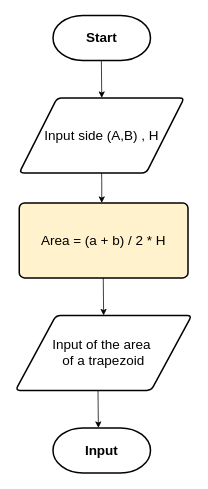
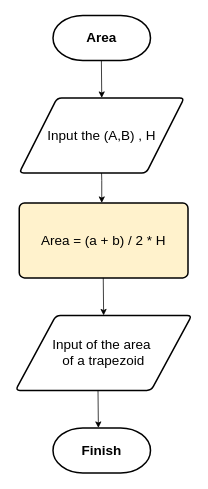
node "Start": label "Start" -> "Area"
node "Input side (A,B) , H": label "Input side (A,B) , H" -> "Input the (A,B) , H"
node "Input": label "Input" -> "Finish"
